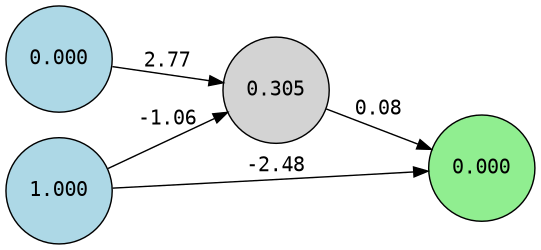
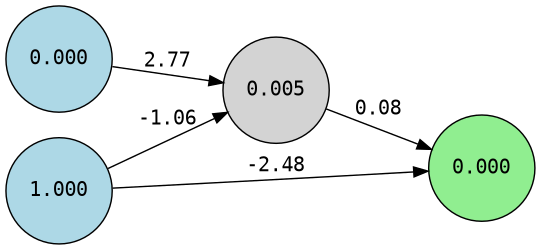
node "0.305": label "0.305" -> "0.005"
